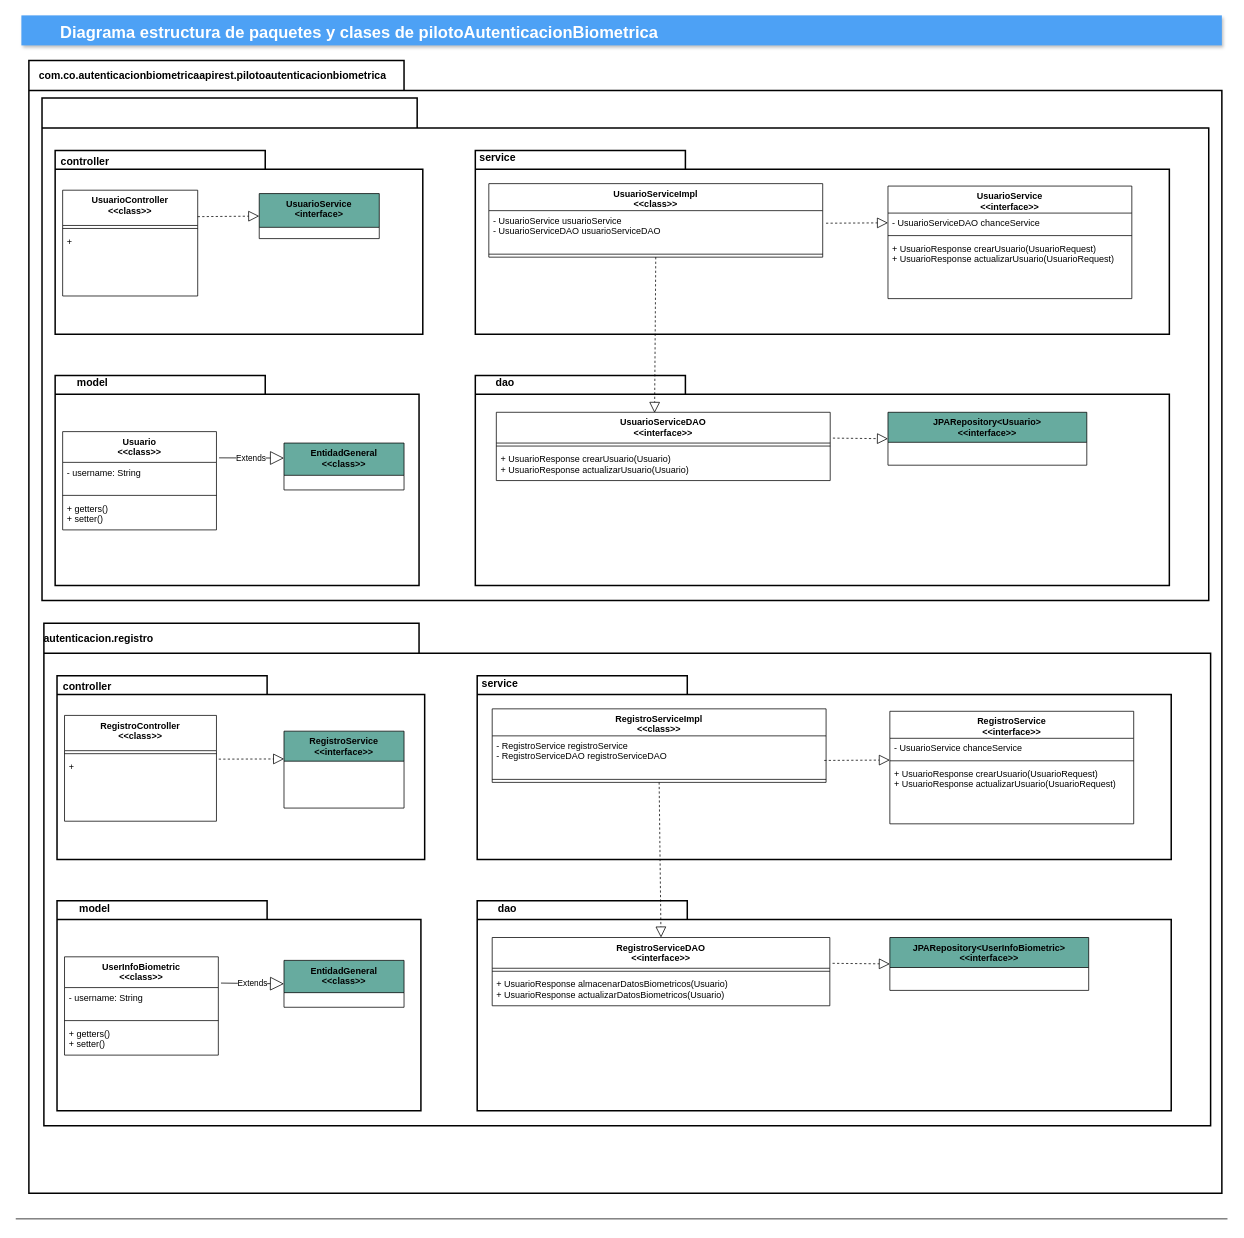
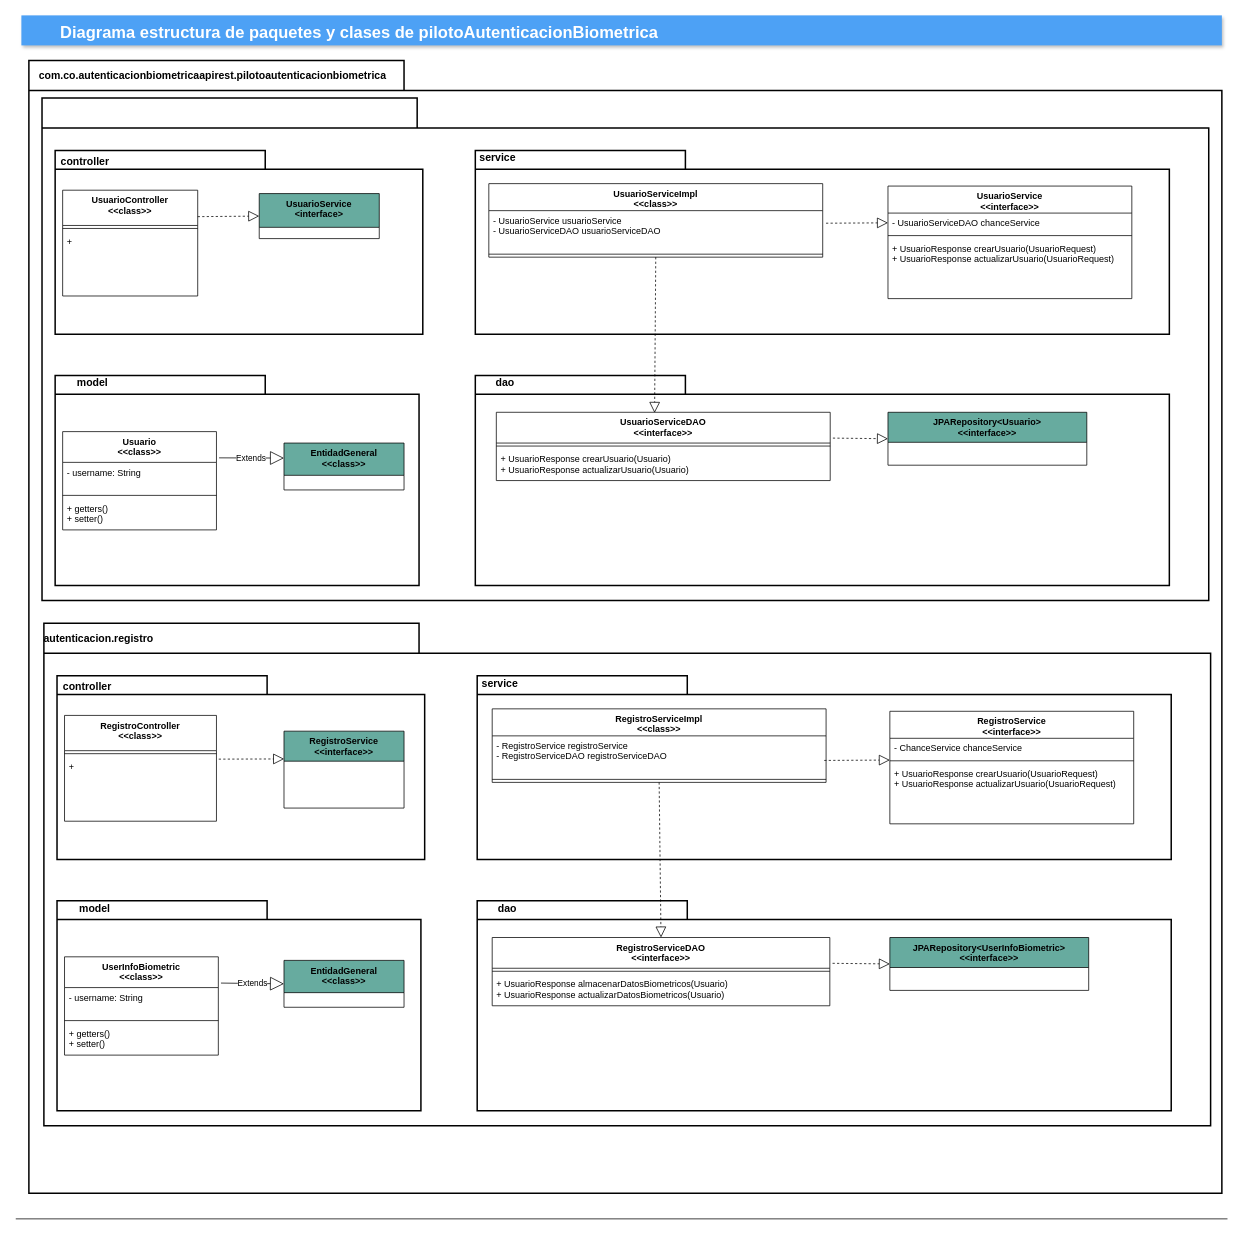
node "- UsuarioService chanceService": label "- UsuarioService chanceService" -> "- ChanceService chanceService"
